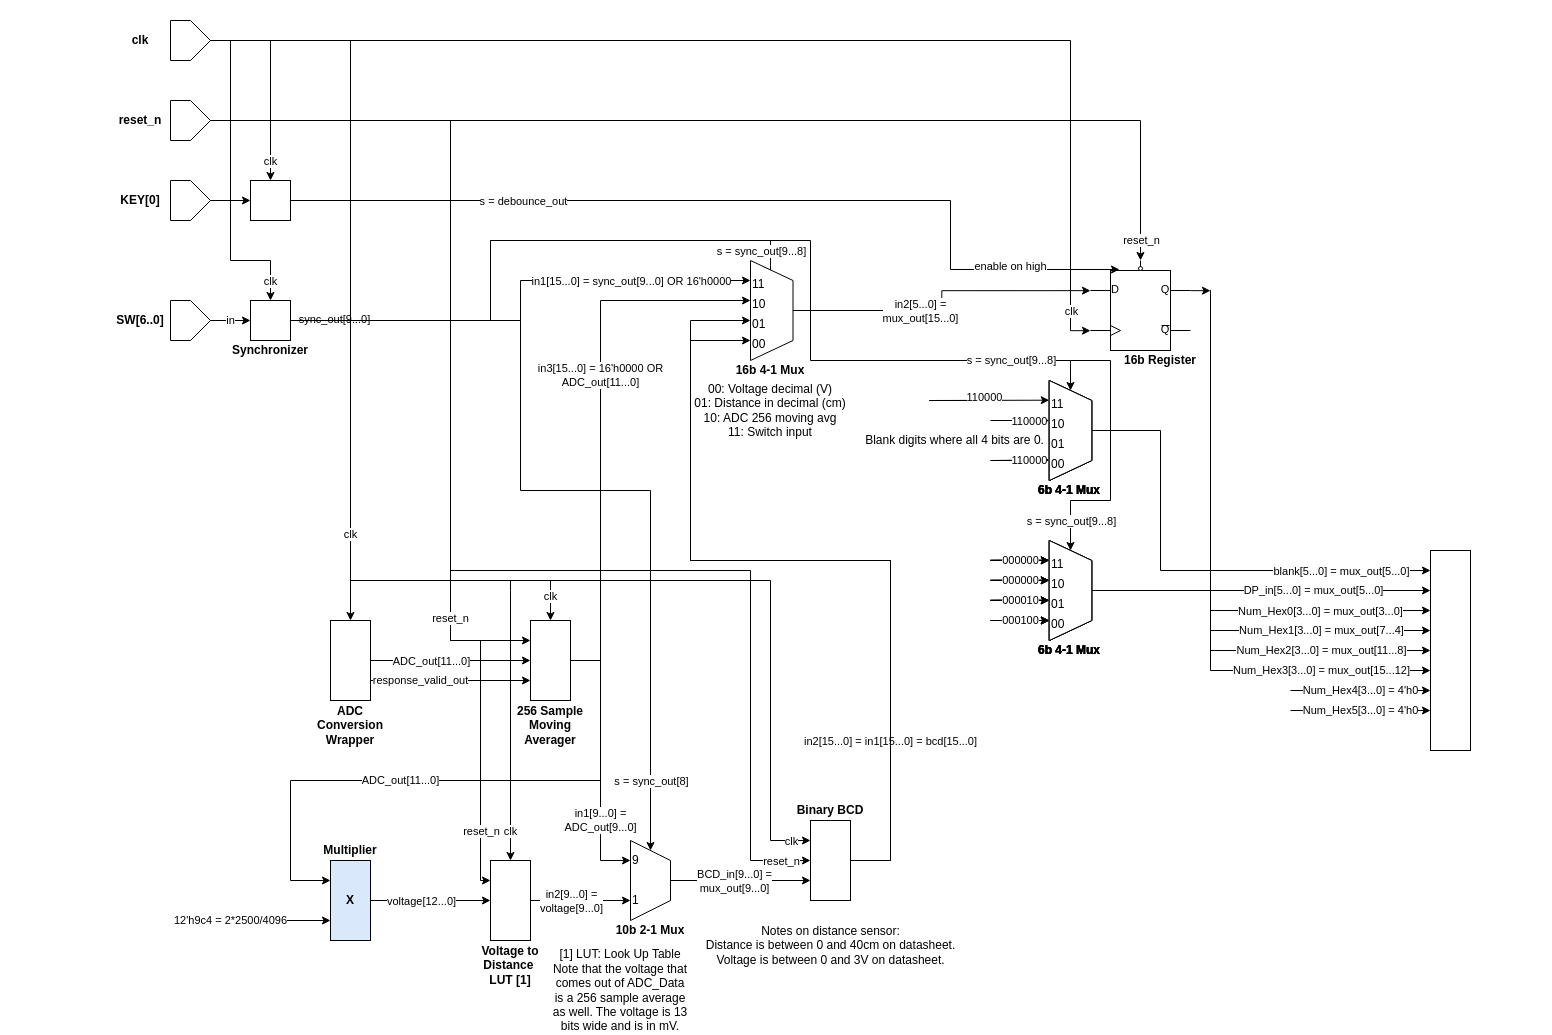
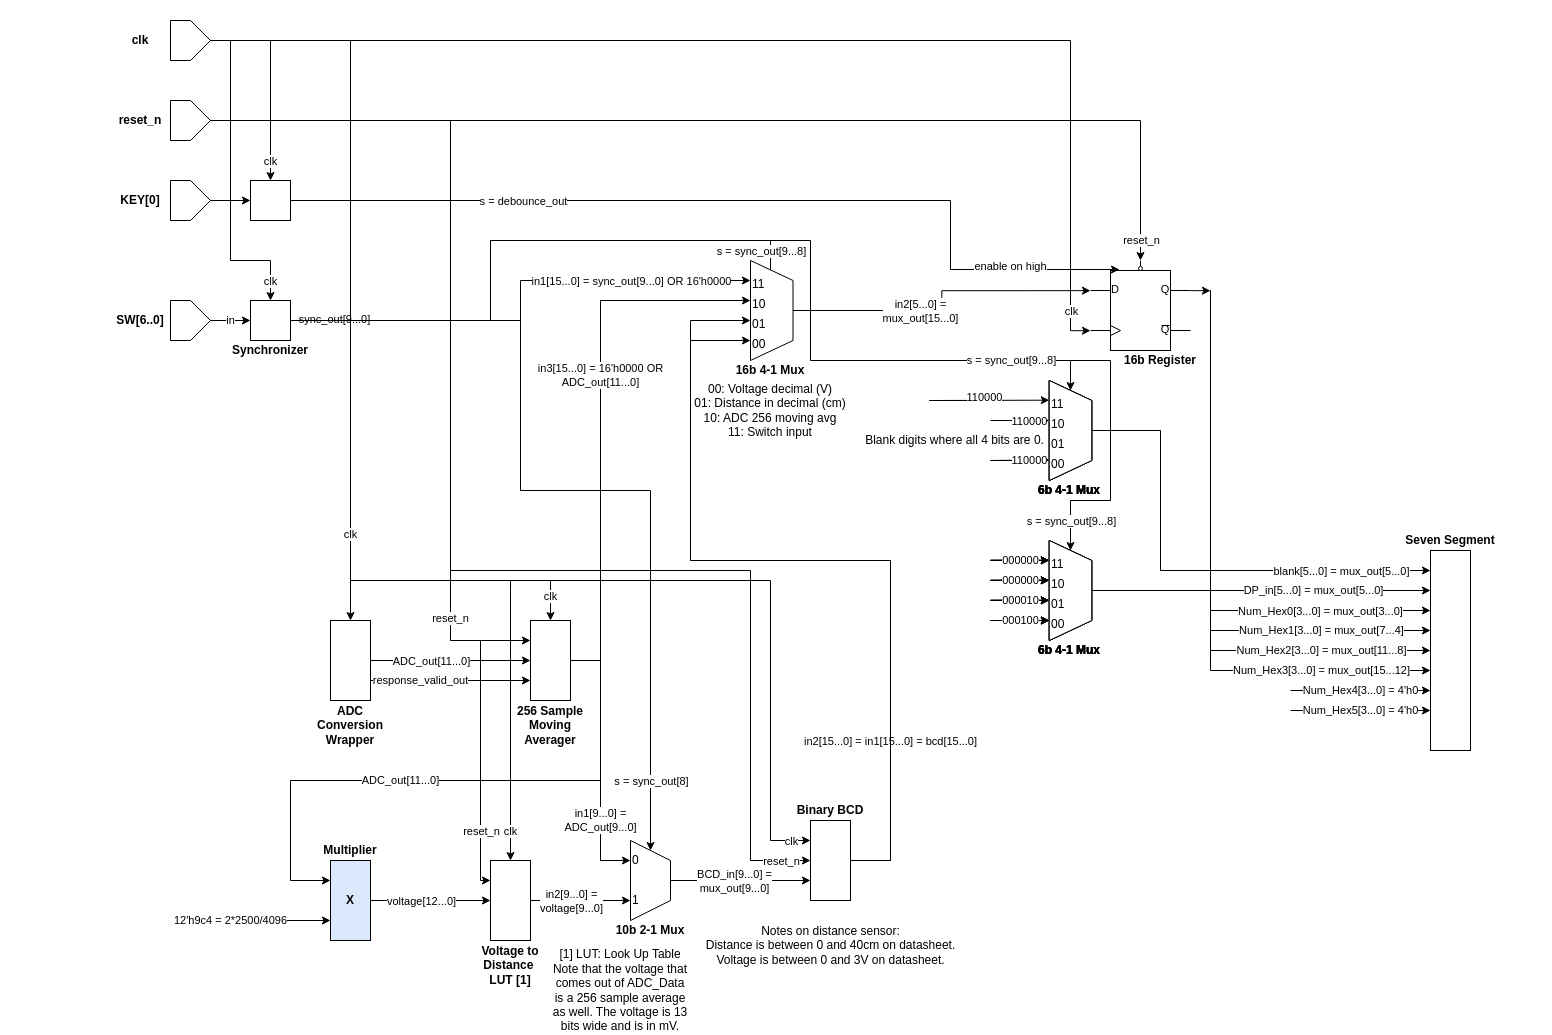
node "Seven Segment": added
node "9": label "9" -> "0"
